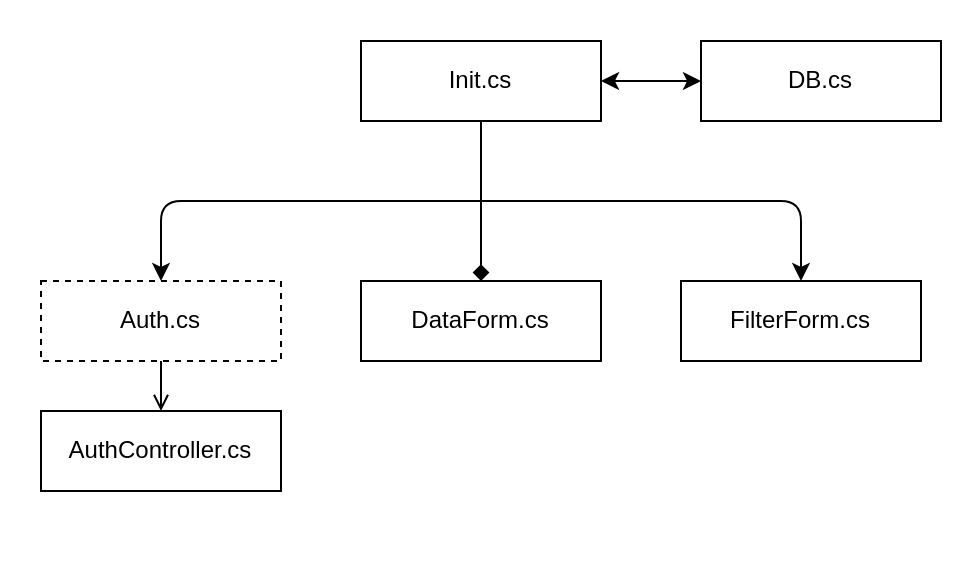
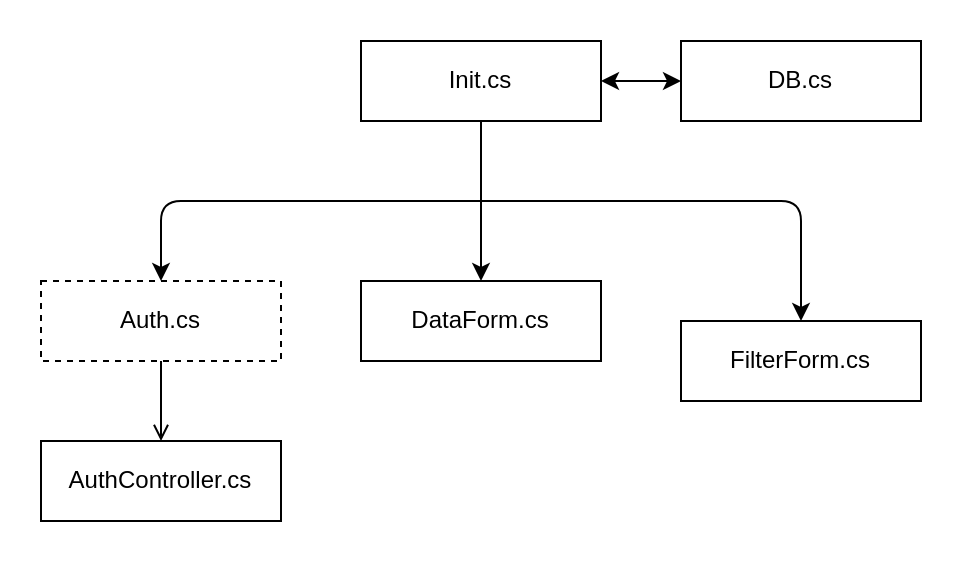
node "DB.cs": moved (821, 81) -> (801, 81)
edge "Init.cs" -> "DataForm.cs": arrowhead diamond -> classic
node "FilterForm.cs": moved (801, 321) -> (801, 361)
node "AuthController.cs": moved (161, 451) -> (161, 481)
